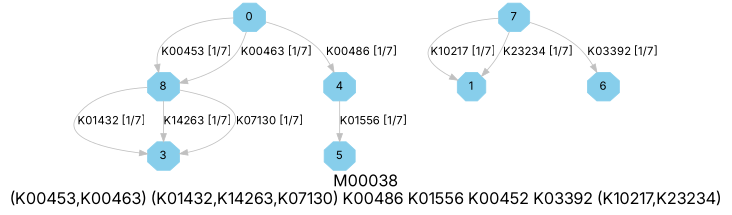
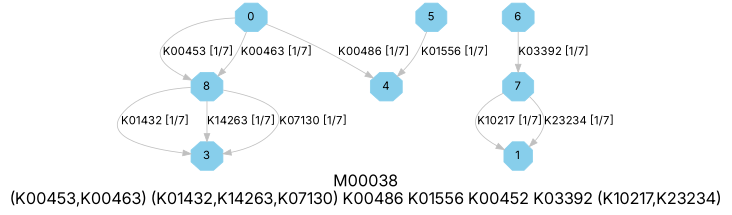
edge "7" -> "6": reversed
edge "4" -> "5": reversed
